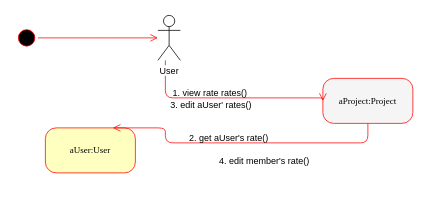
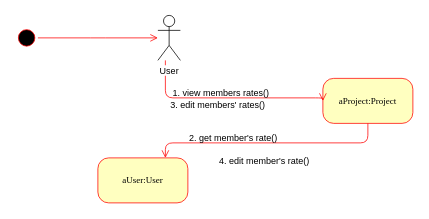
node "1. view rate rates()": label "1. view rate rates()" -> "1. view members rates()"
node "aProject:Project": fillcolor #f5f5f5 -> #ffffc0
node "3. edit aUser' rates()": label "3. edit aUser' rates()" -> "3. edit members' rates()"
node "2. get aUser's rate()": label "2. get aUser's rate()" -> "2. get member's rate()"
node "aUser:User": moved (90, 150) -> (143, 180)
